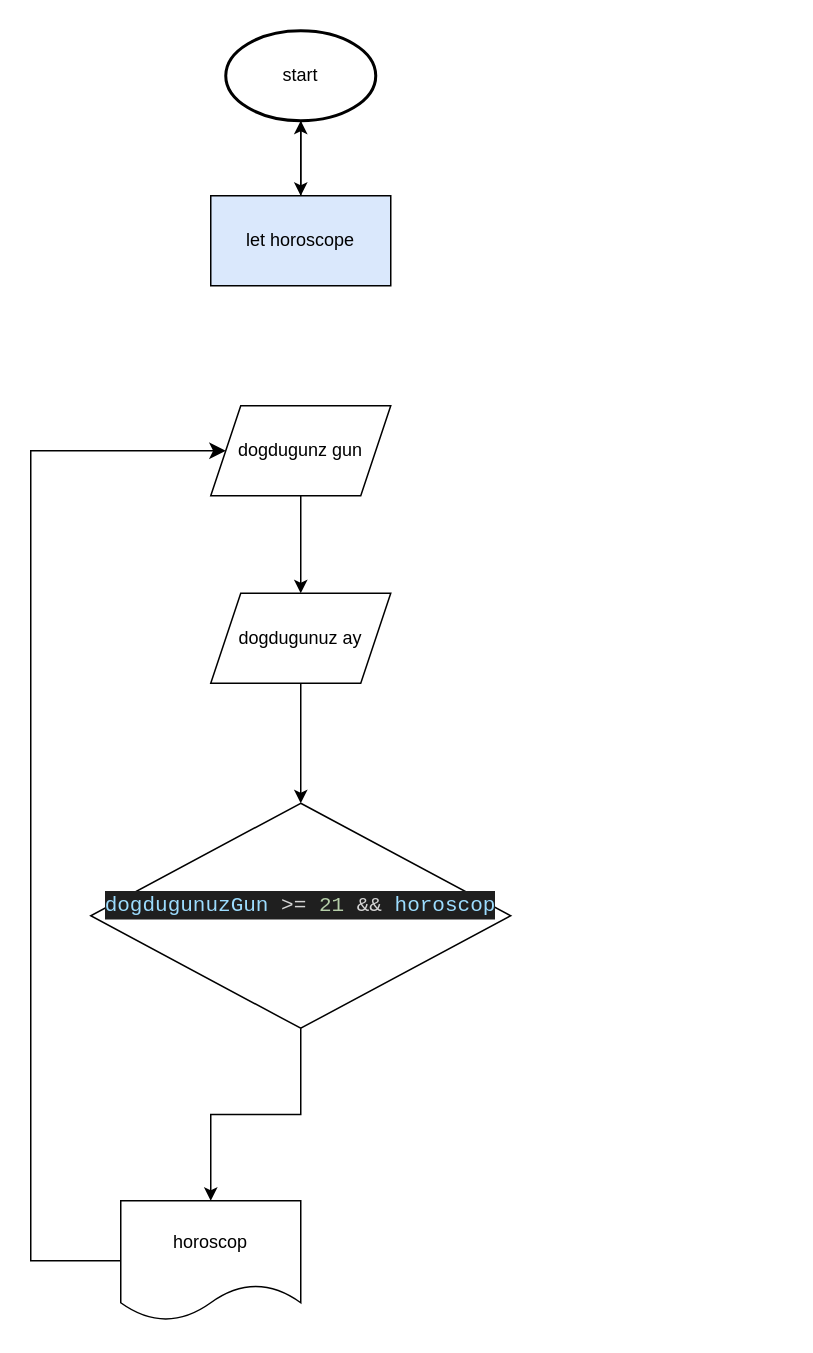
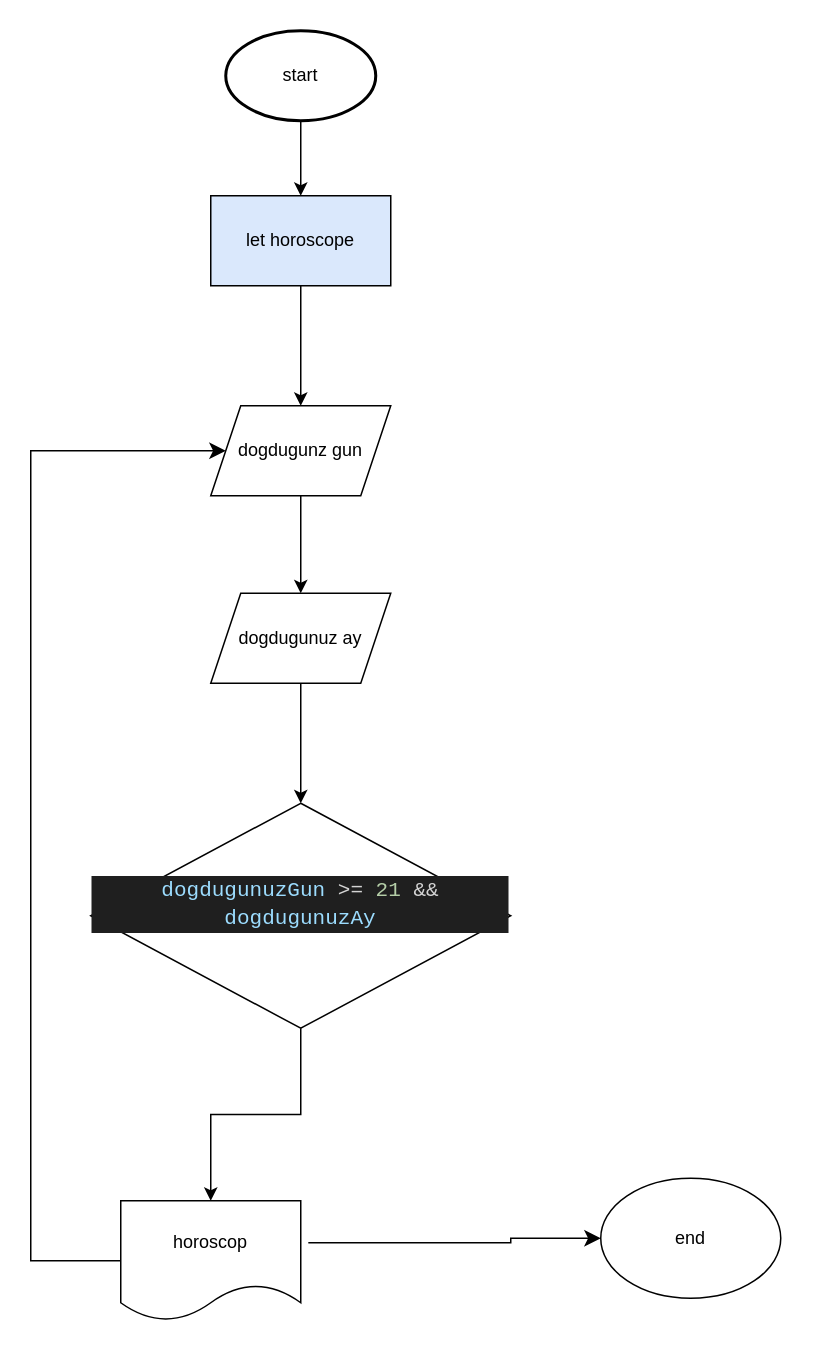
edge "let horoscope" -> "start": now "let horoscope" -> "dogdugunz gun"
node "dogdugunuzGun >= 21 && horoscop": label "dogdugunuzGun >= 21 && horoscop" -> "dogdugunuzGun >= 21 && dogdugunuzAy"
node "end": added
edge "horoscop" -> "end": added
